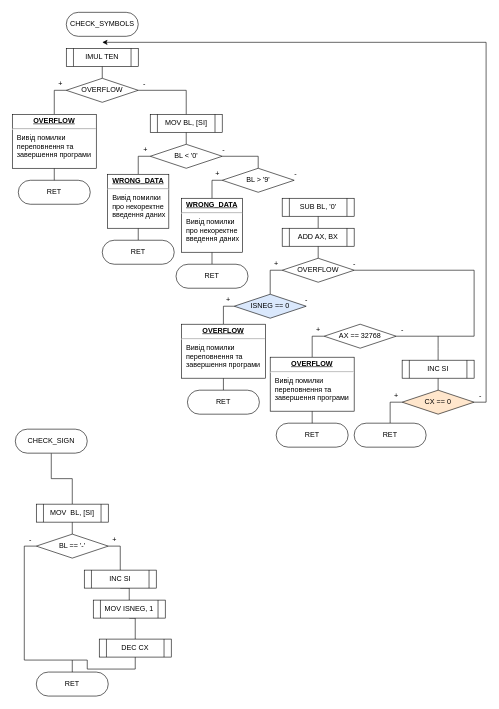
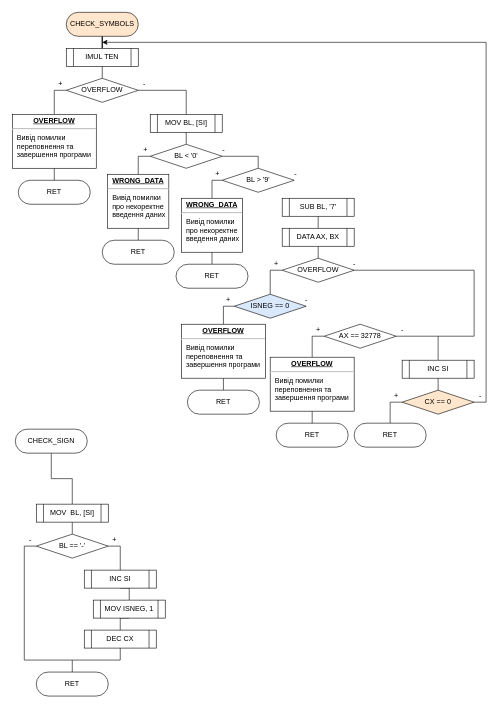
node "CHECK_SYMBOLS": fillcolor #ffffff -> #ffe6cc
edge "CHECK_SYMBOLS" -- "IMUL TEN": added
node "SUB BL, '0'": label "SUB BL, '0'" -> "SUB BL, '7'"
node "ADD AX, BX": label "ADD AX, BX" -> "DATA AX, BX"
node "AX == 32768": label "AX == 32768" -> "AX == 32778"
node "DEC CX": moved (135, 648) -> (120, 639)
